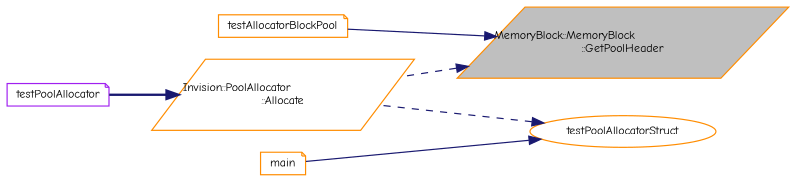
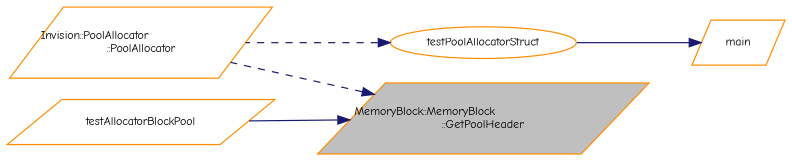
node "testAllocatorBlockPool": shape note -> parallelogram
node "testPoolAllocator": removed
node "Invision::PoolAllocator ::Allocate": label "Invision::PoolAllocator ::Allocate" -> "Invision::PoolAllocator ::PoolAllocator"
edge "main" -> "testPoolAllocatorStruct": reversed
node "main": shape note -> parallelogram
